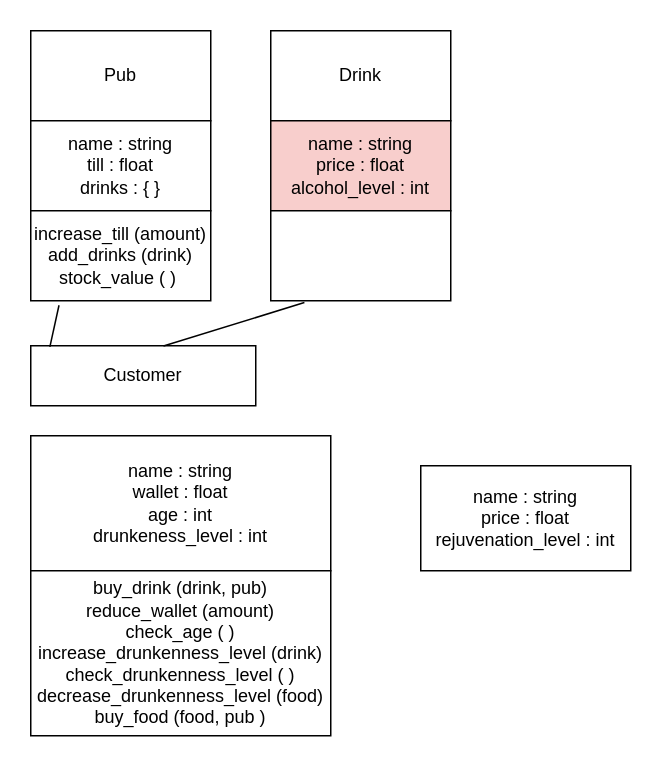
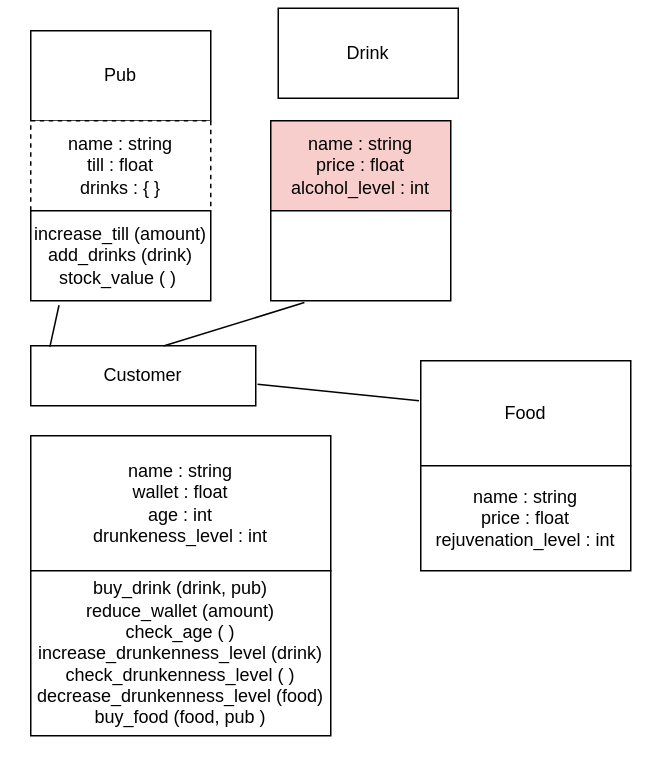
node "Drink": moved (361, 76) -> (368, 53)
node "name : string till : float drinks : { }": style solid -> dashed
edge "Customer" -- "Food": added
node "Food": added
